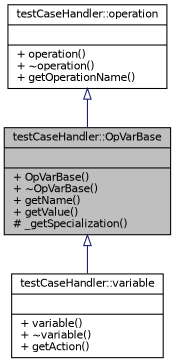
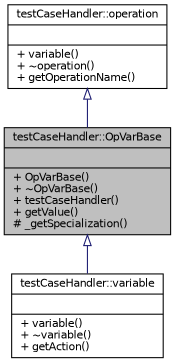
node "testCaseHandler::operation": text "+ operation()" -> "+ variable()"
node "testCaseHandler::OpVarBase": text "+ getName()" -> "+ testCaseHandler()"
